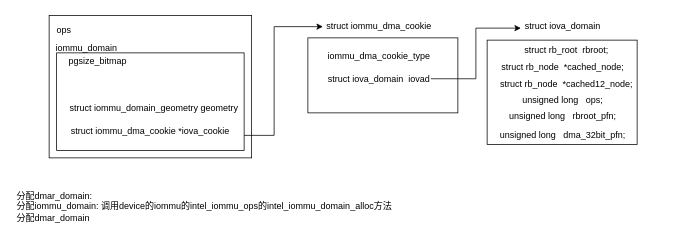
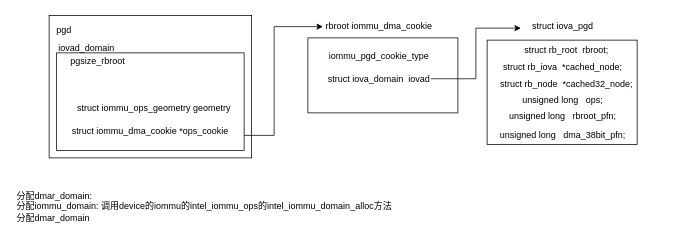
node "struct iommu_dma_cookie": label "struct iommu_dma_cookie" -> "rbroot iommu_dma_cookie"
node "struct iova_domain": label "struct iova_domain" -> "struct iova_pgd"
node "ops": label "ops" -> "pgd"
node "iommu_domain": label "iommu_domain" -> "iovad_domain"
node "iommu_dma_cookie_type": label "iommu_dma_cookie_type" -> "iommu_pgd_cookie_type"
node "pgsize_bitmap": label "pgsize_bitmap" -> "pgsize_rbroot"
node "struct rb_node *cached_node;": label "struct rb_node *cached_node;" -> "struct rb_iova *cached_node;"
node "struct rb_node *cached12_node;": label "struct rb_node *cached12_node;" -> "struct rb_node *cached32_node;"
node "struct iommu_domain_geometry geometry": label "struct iommu_domain_geometry geometry" -> "struct iommu_ops_geometry geometry"
node "struct iommu_dma_cookie *iova_cookie": label "struct iommu_dma_cookie *iova_cookie" -> "struct iommu_dma_cookie *ops_cookie"
node "unsigned long dma_32bit_pfn;": label "unsigned long dma_32bit_pfn;" -> "unsigned long dma_38bit_pfn;"
